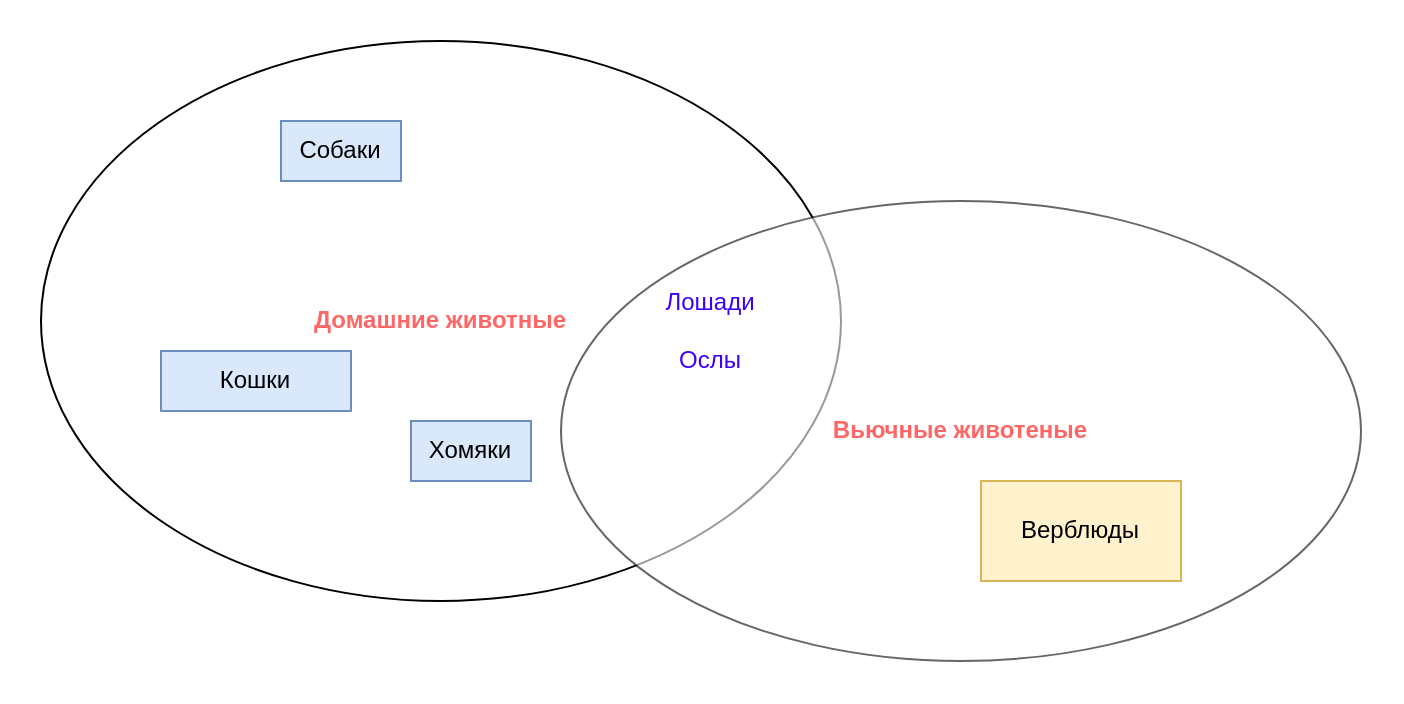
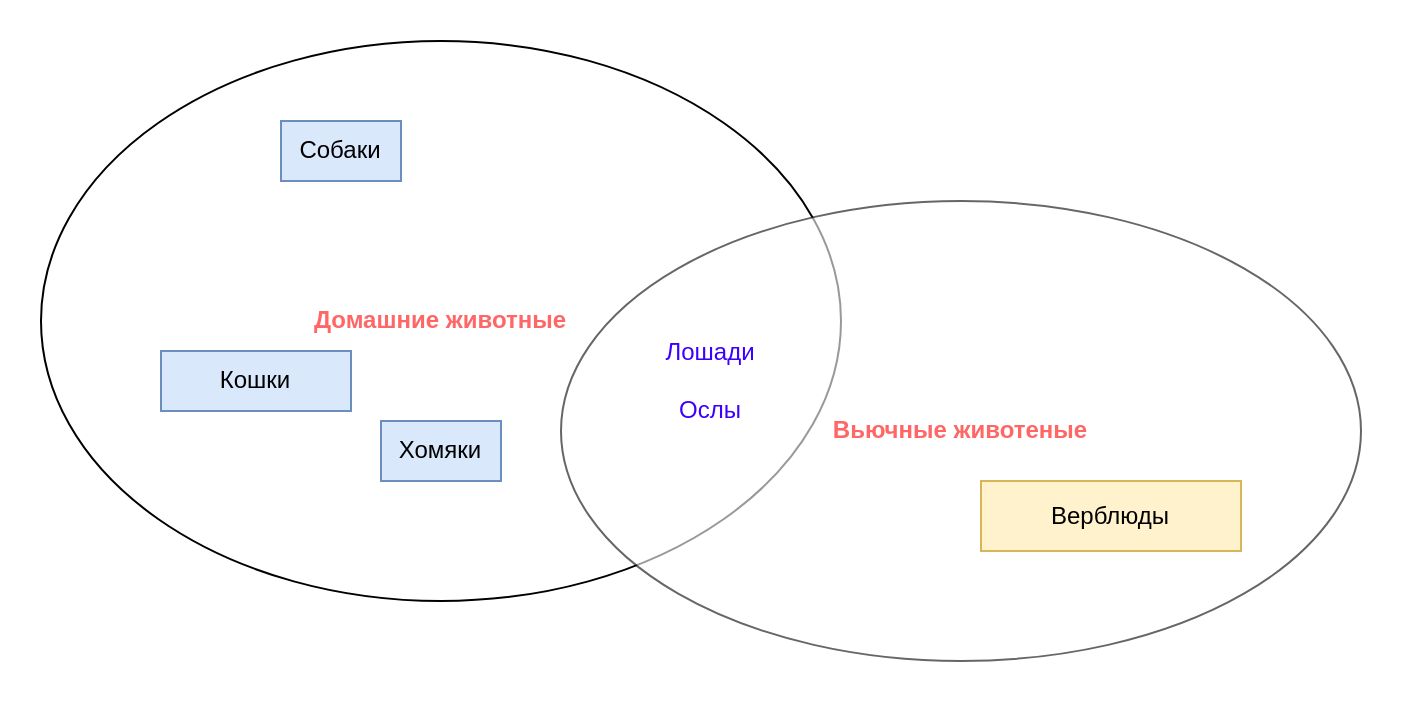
node "Лошади Ослы": moved (711, 331) -> (711, 381)
node "Хомяки": moved (471, 451) -> (441, 451)
node "Верблюды": size 200x100 -> 260x70
